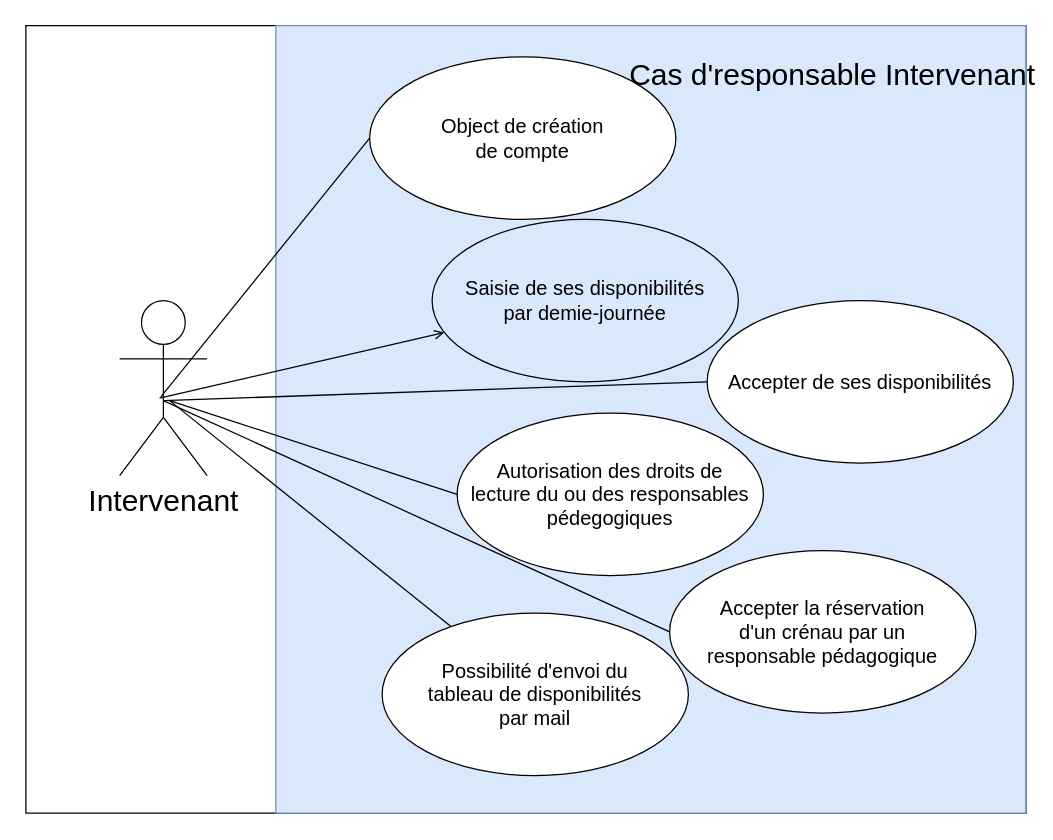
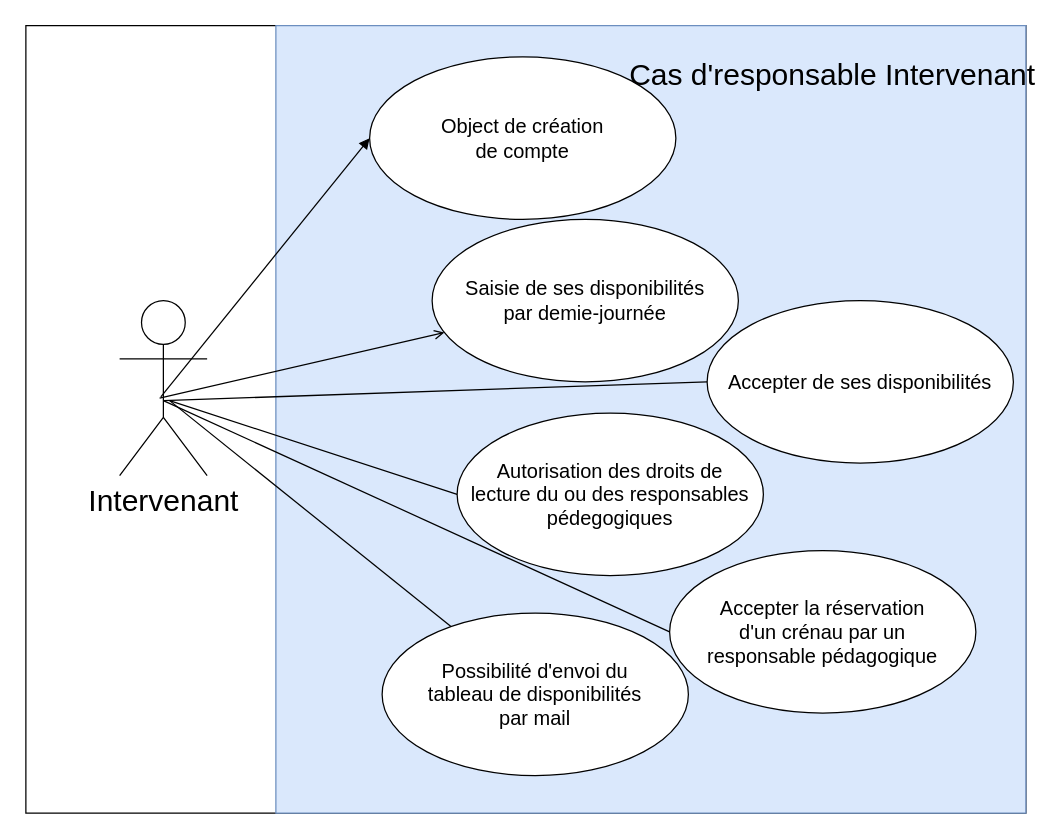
edge "Object de création de compte" -- "Intervenant": arrowhead none -> block
node "Saisie de ses disponibilités par demie-journée": fillcolor #dae8fc -> #ffffff
